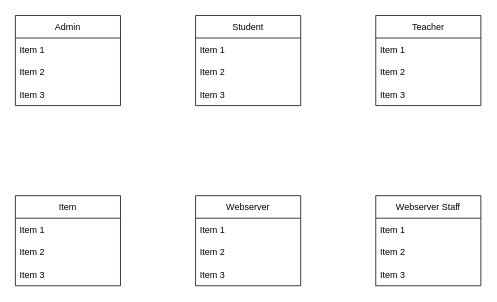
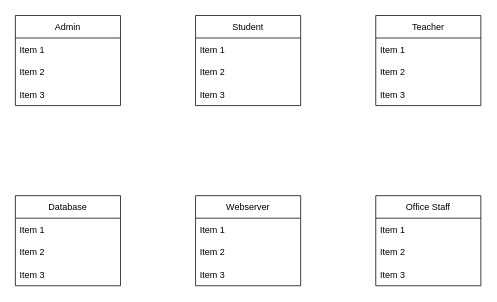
node "Item": label "Item" -> "Database"
node "Webserver Staff": label "Webserver Staff" -> "Office Staff"
